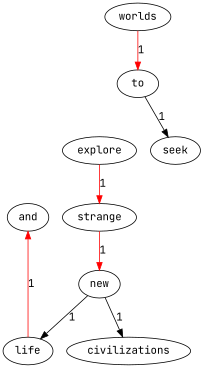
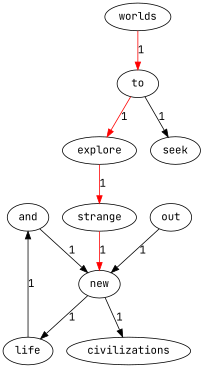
edge "to" -> "explore": added, label "1"
node "out": added
edge "and" -> "new": added, label "1"
edge "life" -> "and": color red -> black
